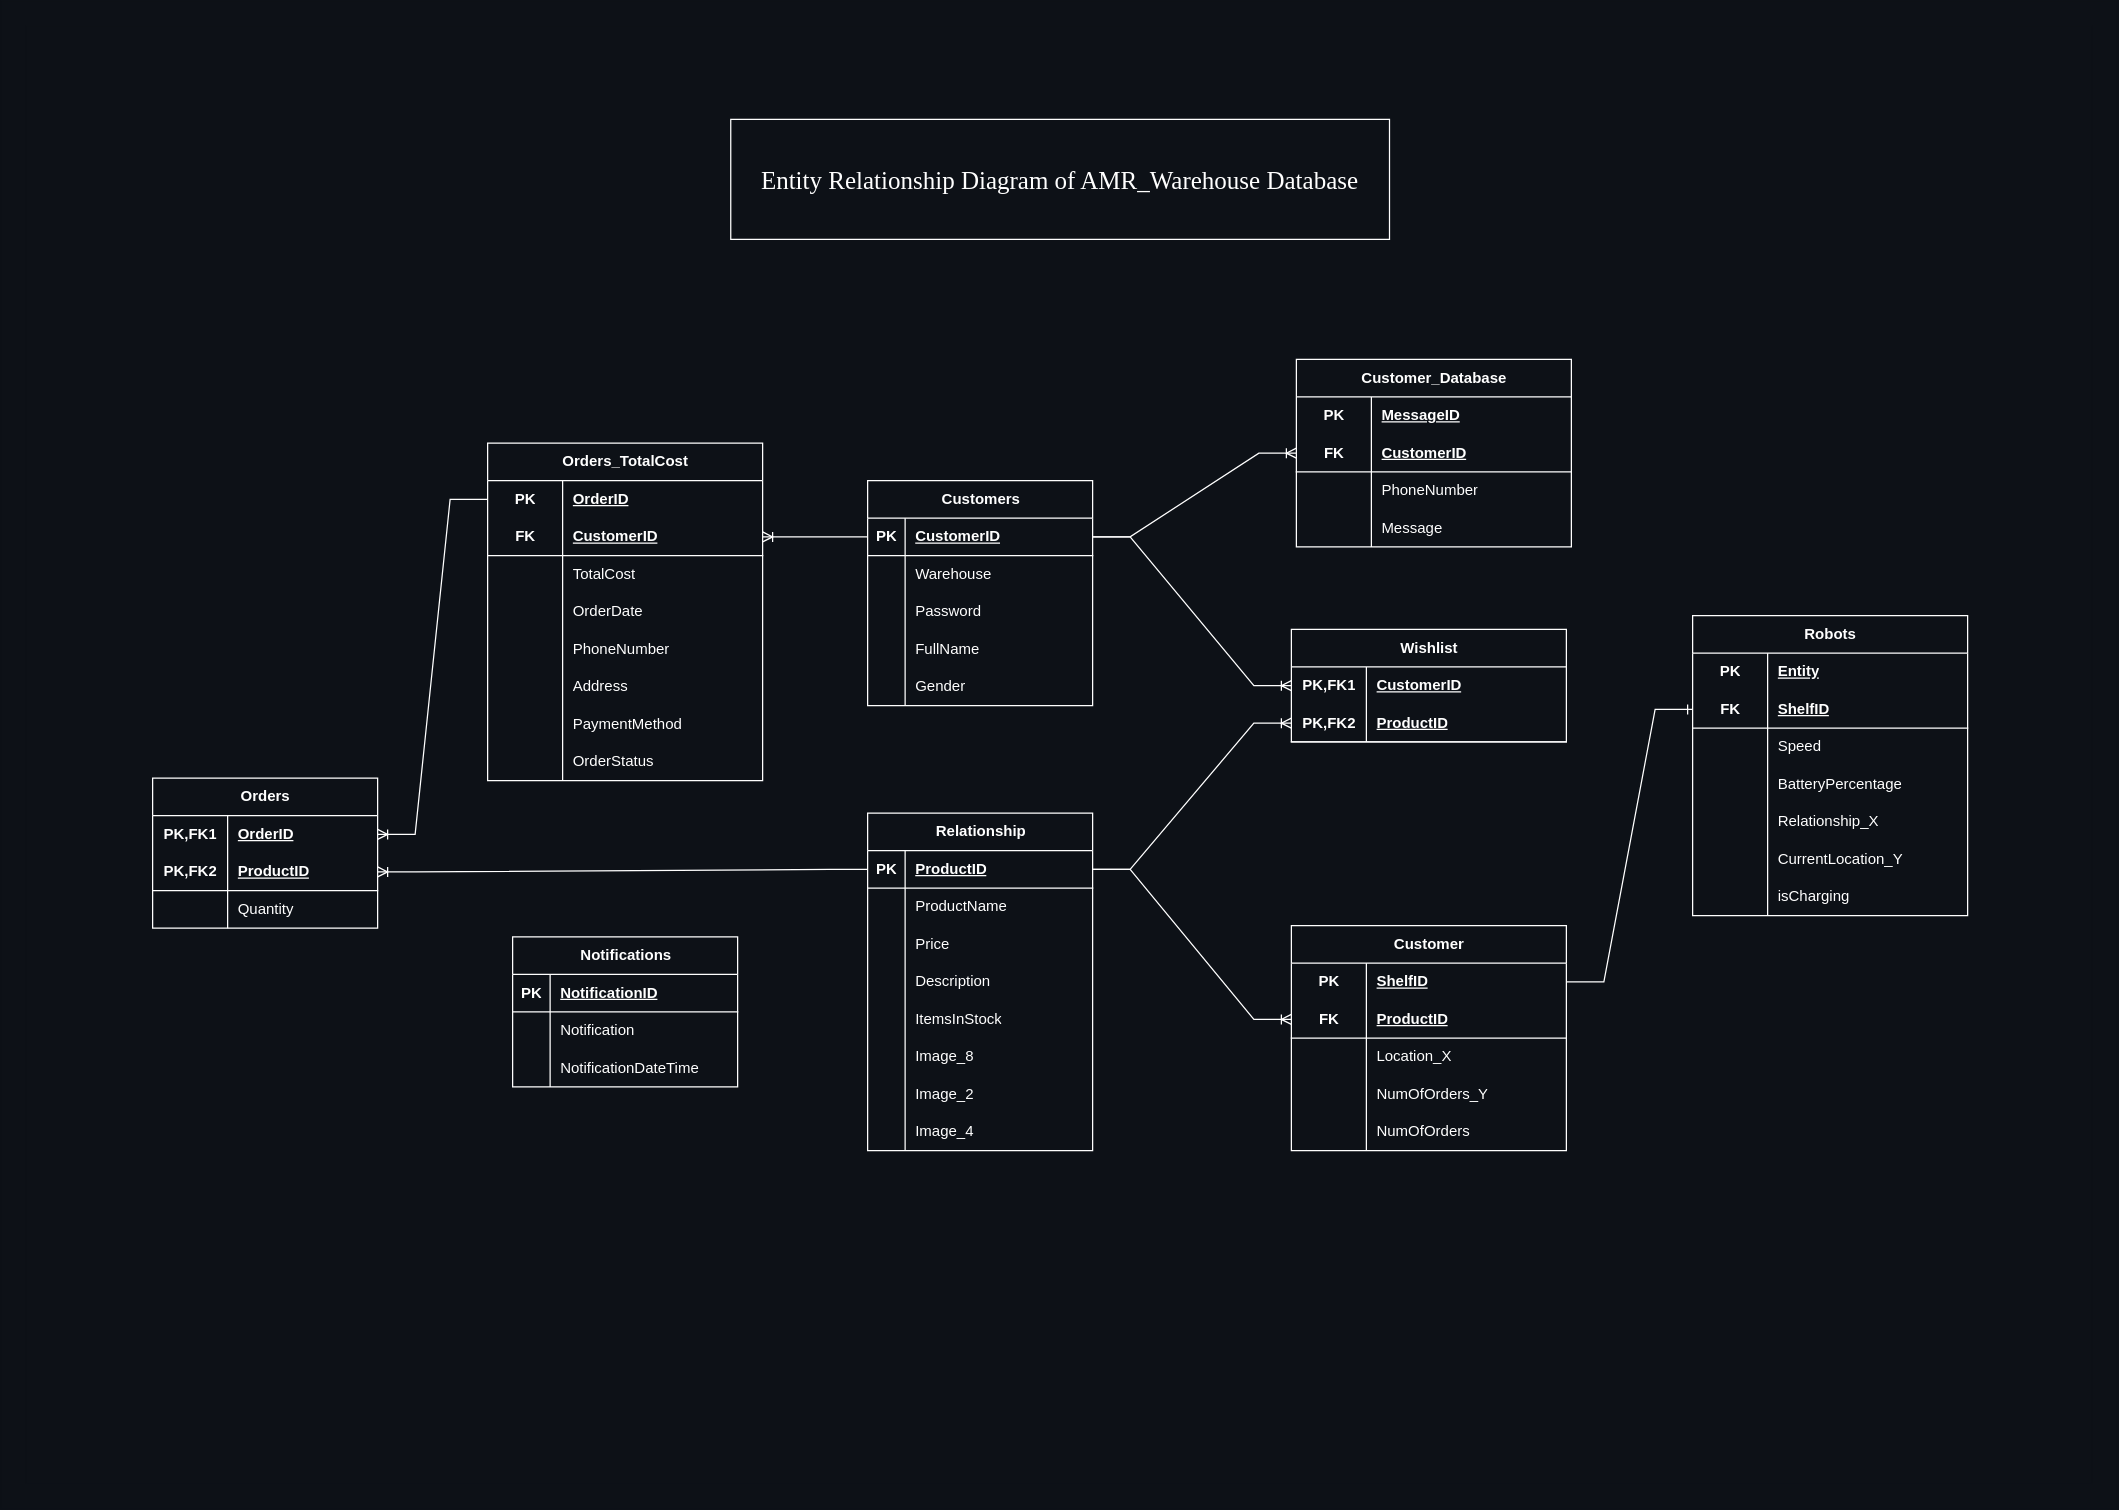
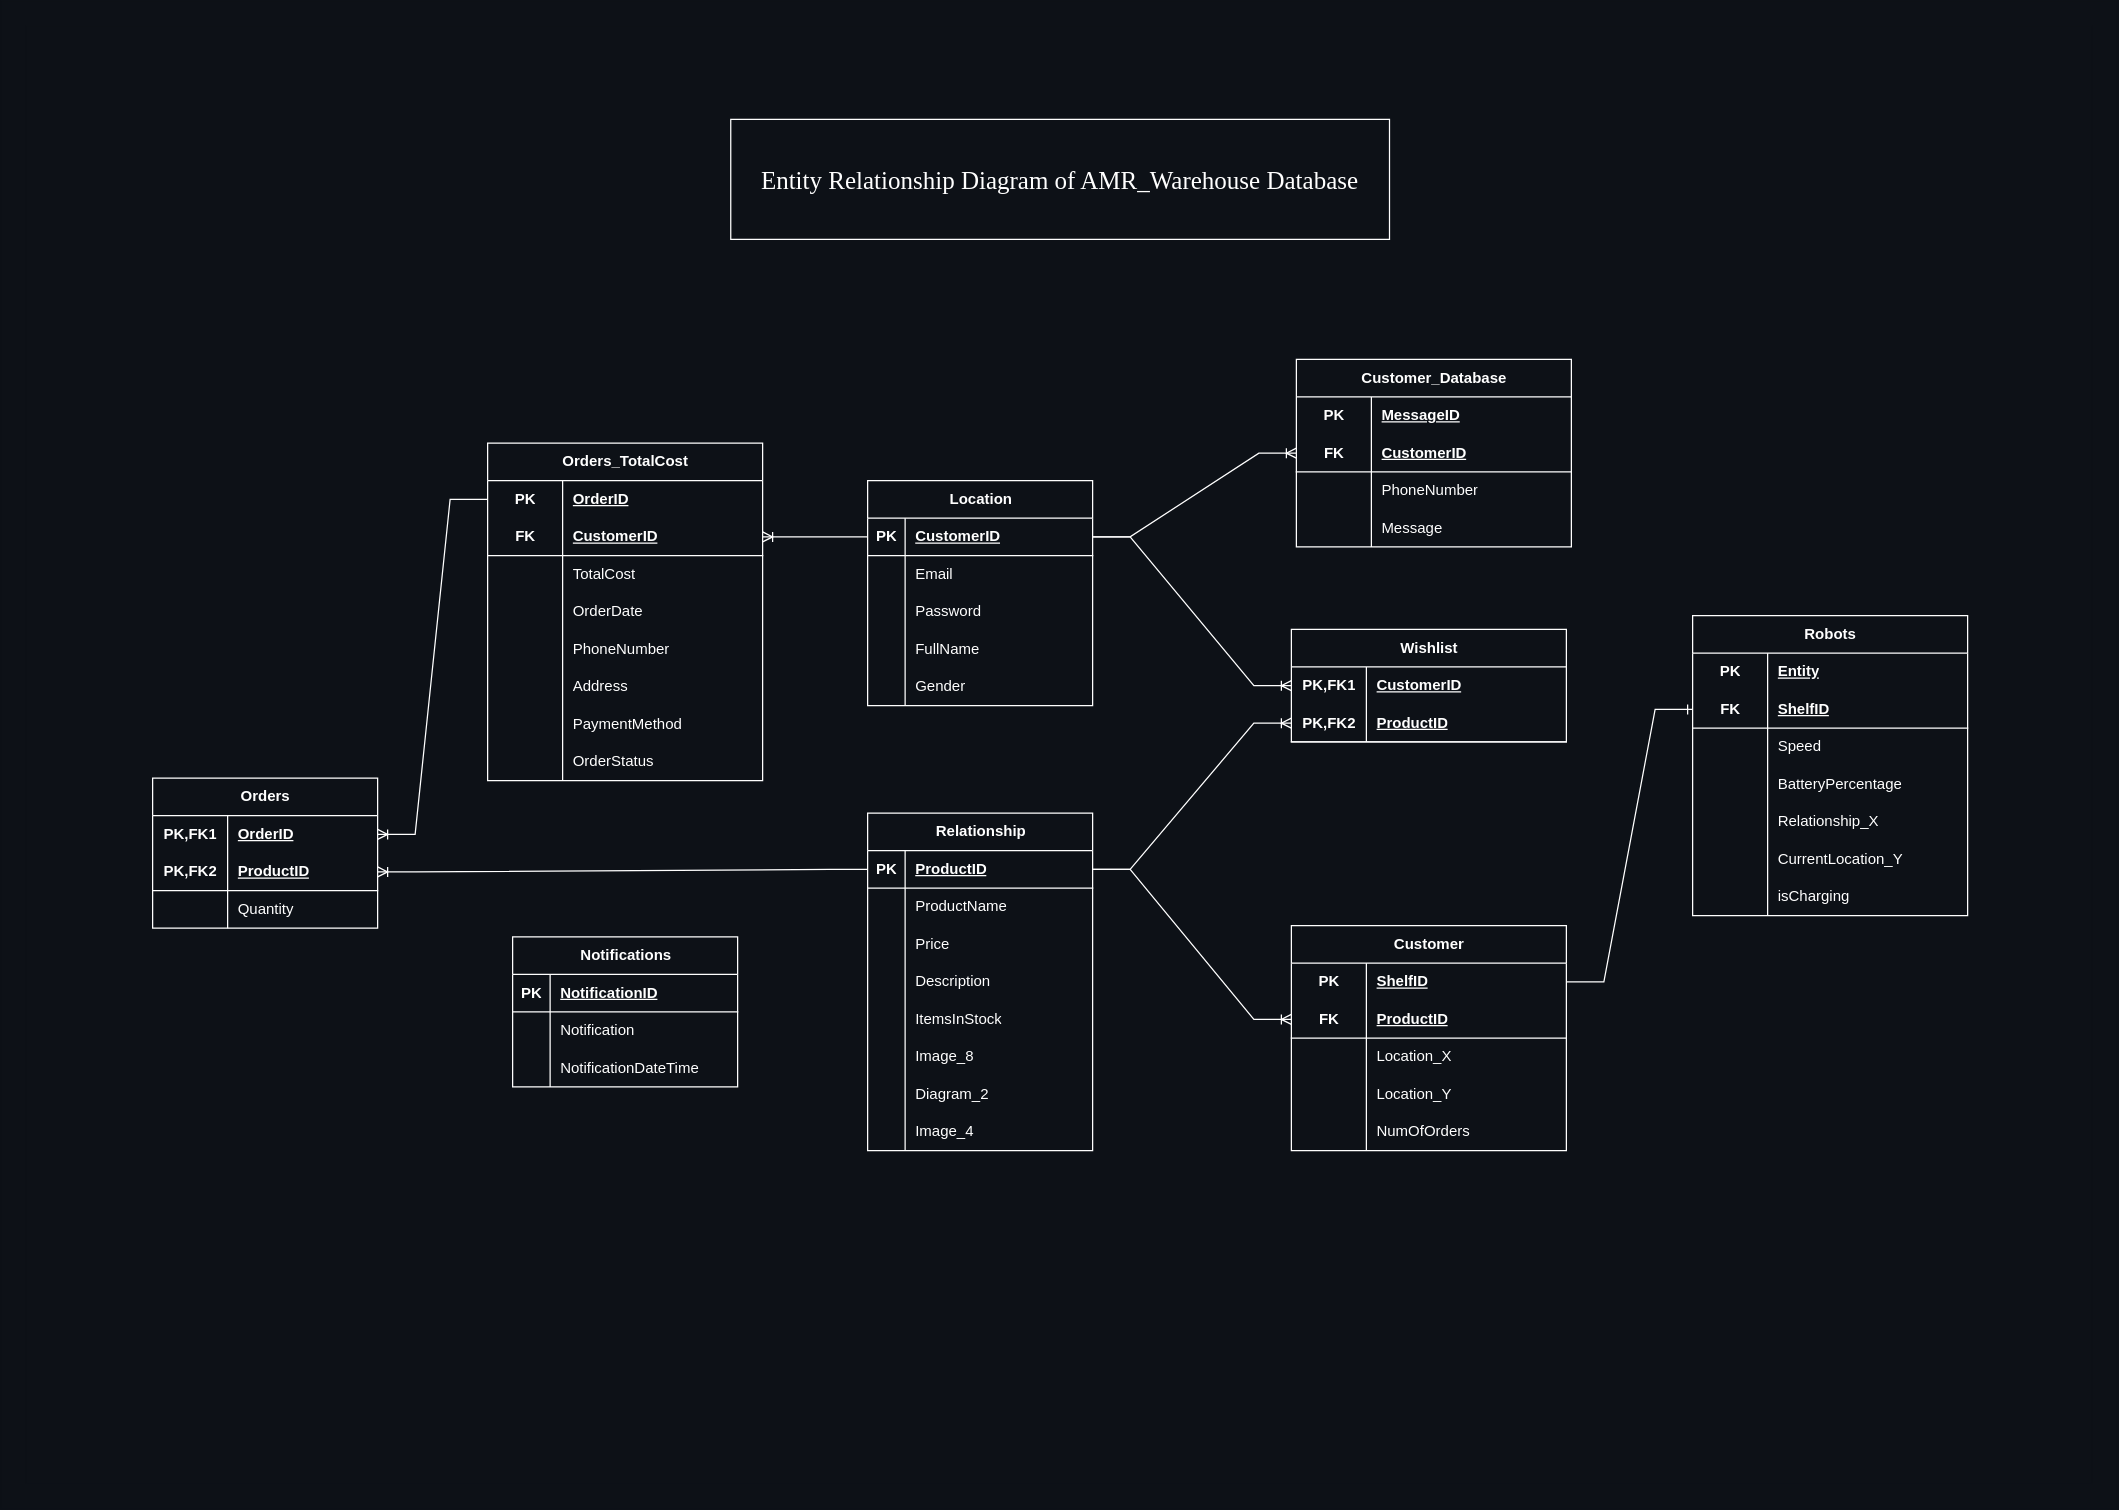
node "Customers": label "Customers" -> "Location"
node "Warehouse": label "Warehouse" -> "Email"
node "Image_2": label "Image_2" -> "Diagram_2"
node "NumOfOrders_Y": label "NumOfOrders_Y" -> "Location_Y"
